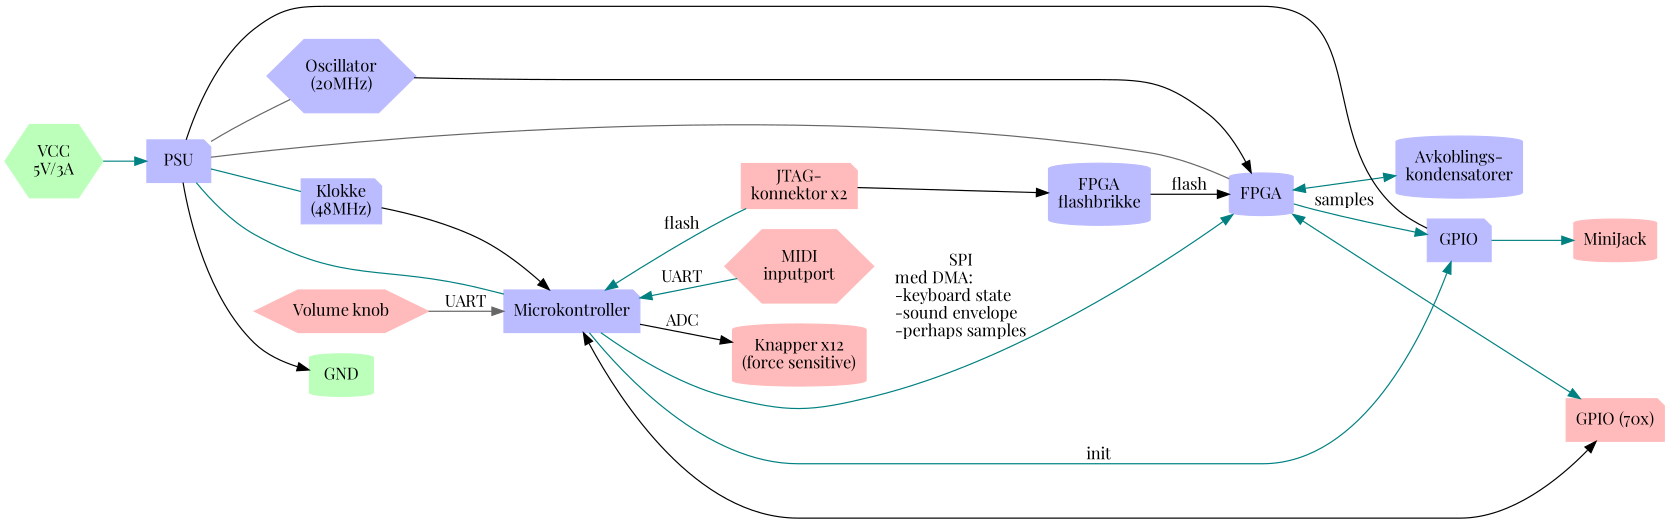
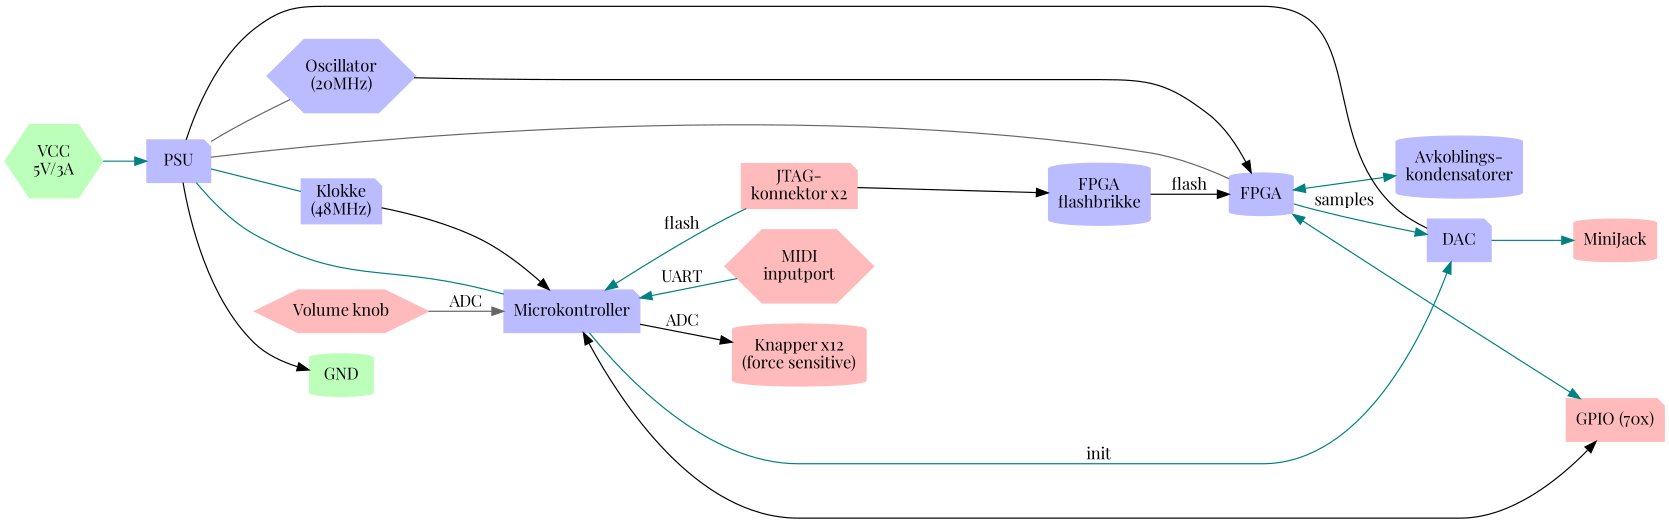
node "GPIO": label "GPIO" -> "DAC"
edge "Volume knob" -> "Microkontroller": label "UART" -> "ADC"
edge "Microkontroller" -> "FPGA": removed, label "SPI med DMA: -keyboard state -sound envelope -perhaps samples"
